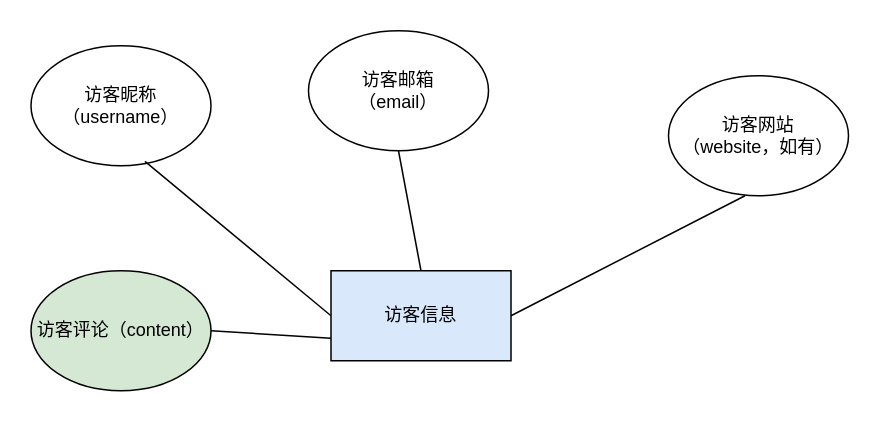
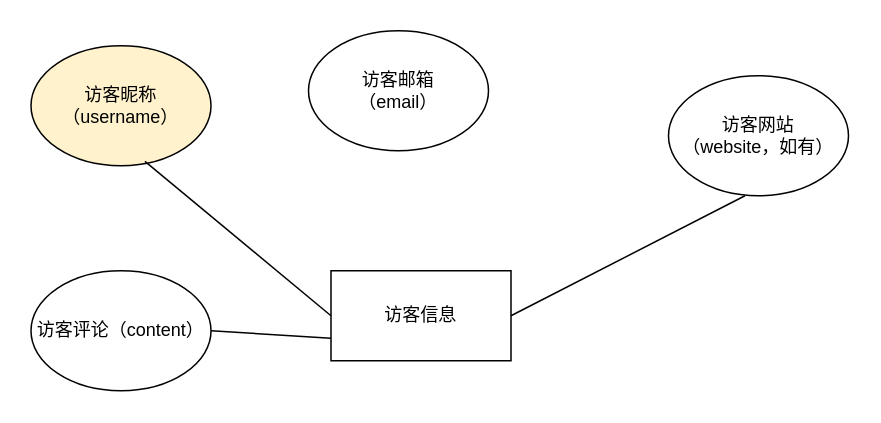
node "访客昵称 （username）": fillcolor #ffffff -> #fff2cc
edge "访客邮箱 （email）" -- "访客信息": removed
node "访客信息": fillcolor #dae8fc -> #ffffff
node "访客评论（content）": fillcolor #d5e8d4 -> #ffffff
